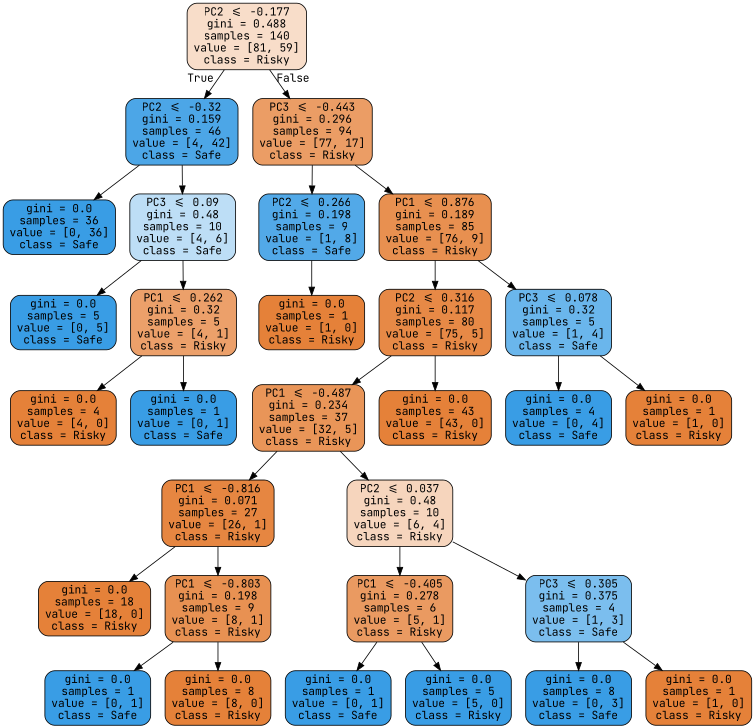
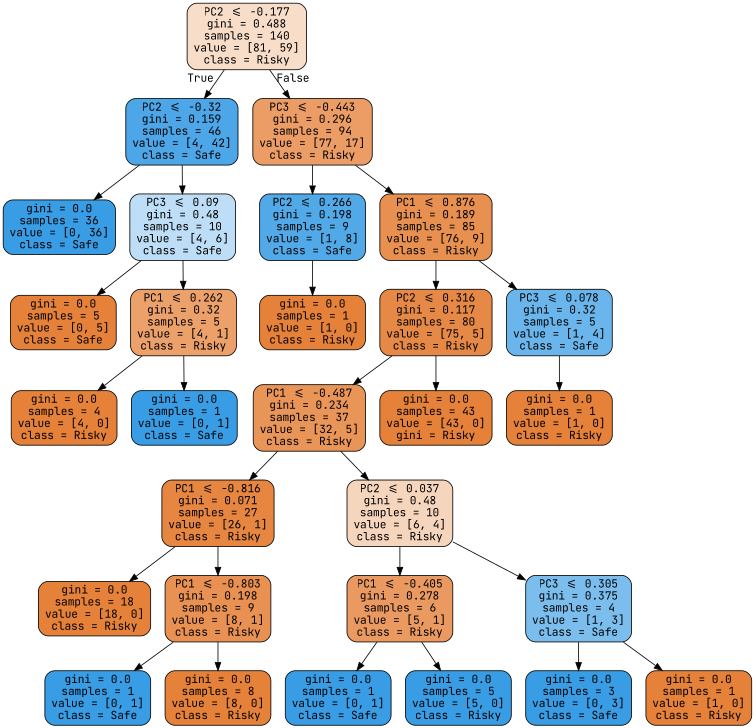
node "gini = 0.0 samples = 5 value = [0, 5] class = Safe": fillcolor #399de5 -> #e58139
node "gini = 0.0 samples = 43 value = [43, 0] class = Risky": label "gini = 0.0 samples = 43 value = [43, 0] class = Risky" -> "gini = 0.0 samples = 43 value = [43, 0] gini = Risky"
node "gini = 0.0 samples = 4 value = [0, 4] class = Safe": removed
node "gini = 0.0 samples = 8 value = [0, 3] class = Safe": label "gini = 0.0 samples = 8 value = [0, 3] class = Safe" -> "gini = 0.0 samples = 3 value = [0, 3] class = Safe"
